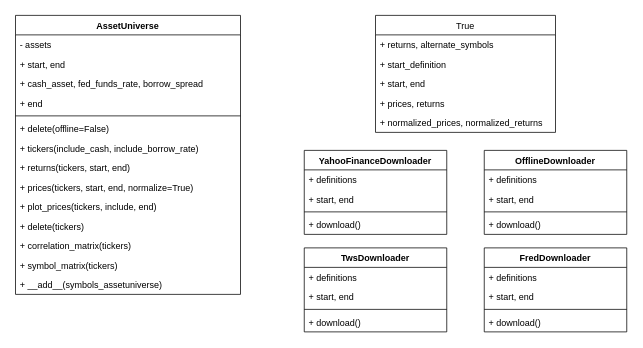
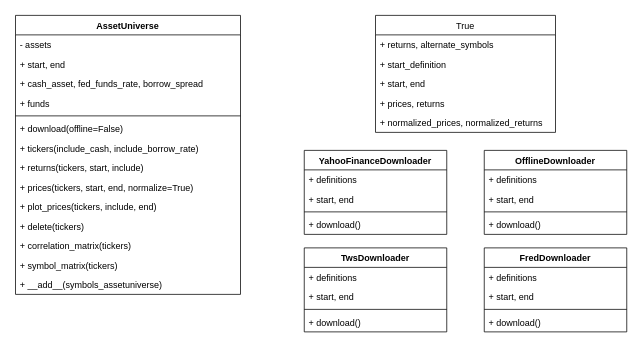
node "+ end": label "+ end" -> "+ funds"
node "+ delete(offline=False)": label "+ delete(offline=False)" -> "+ download(offline=False)"
node "+ returns(tickers, start, end)": label "+ returns(tickers, start, end)" -> "+ returns(tickers, start, include)"
